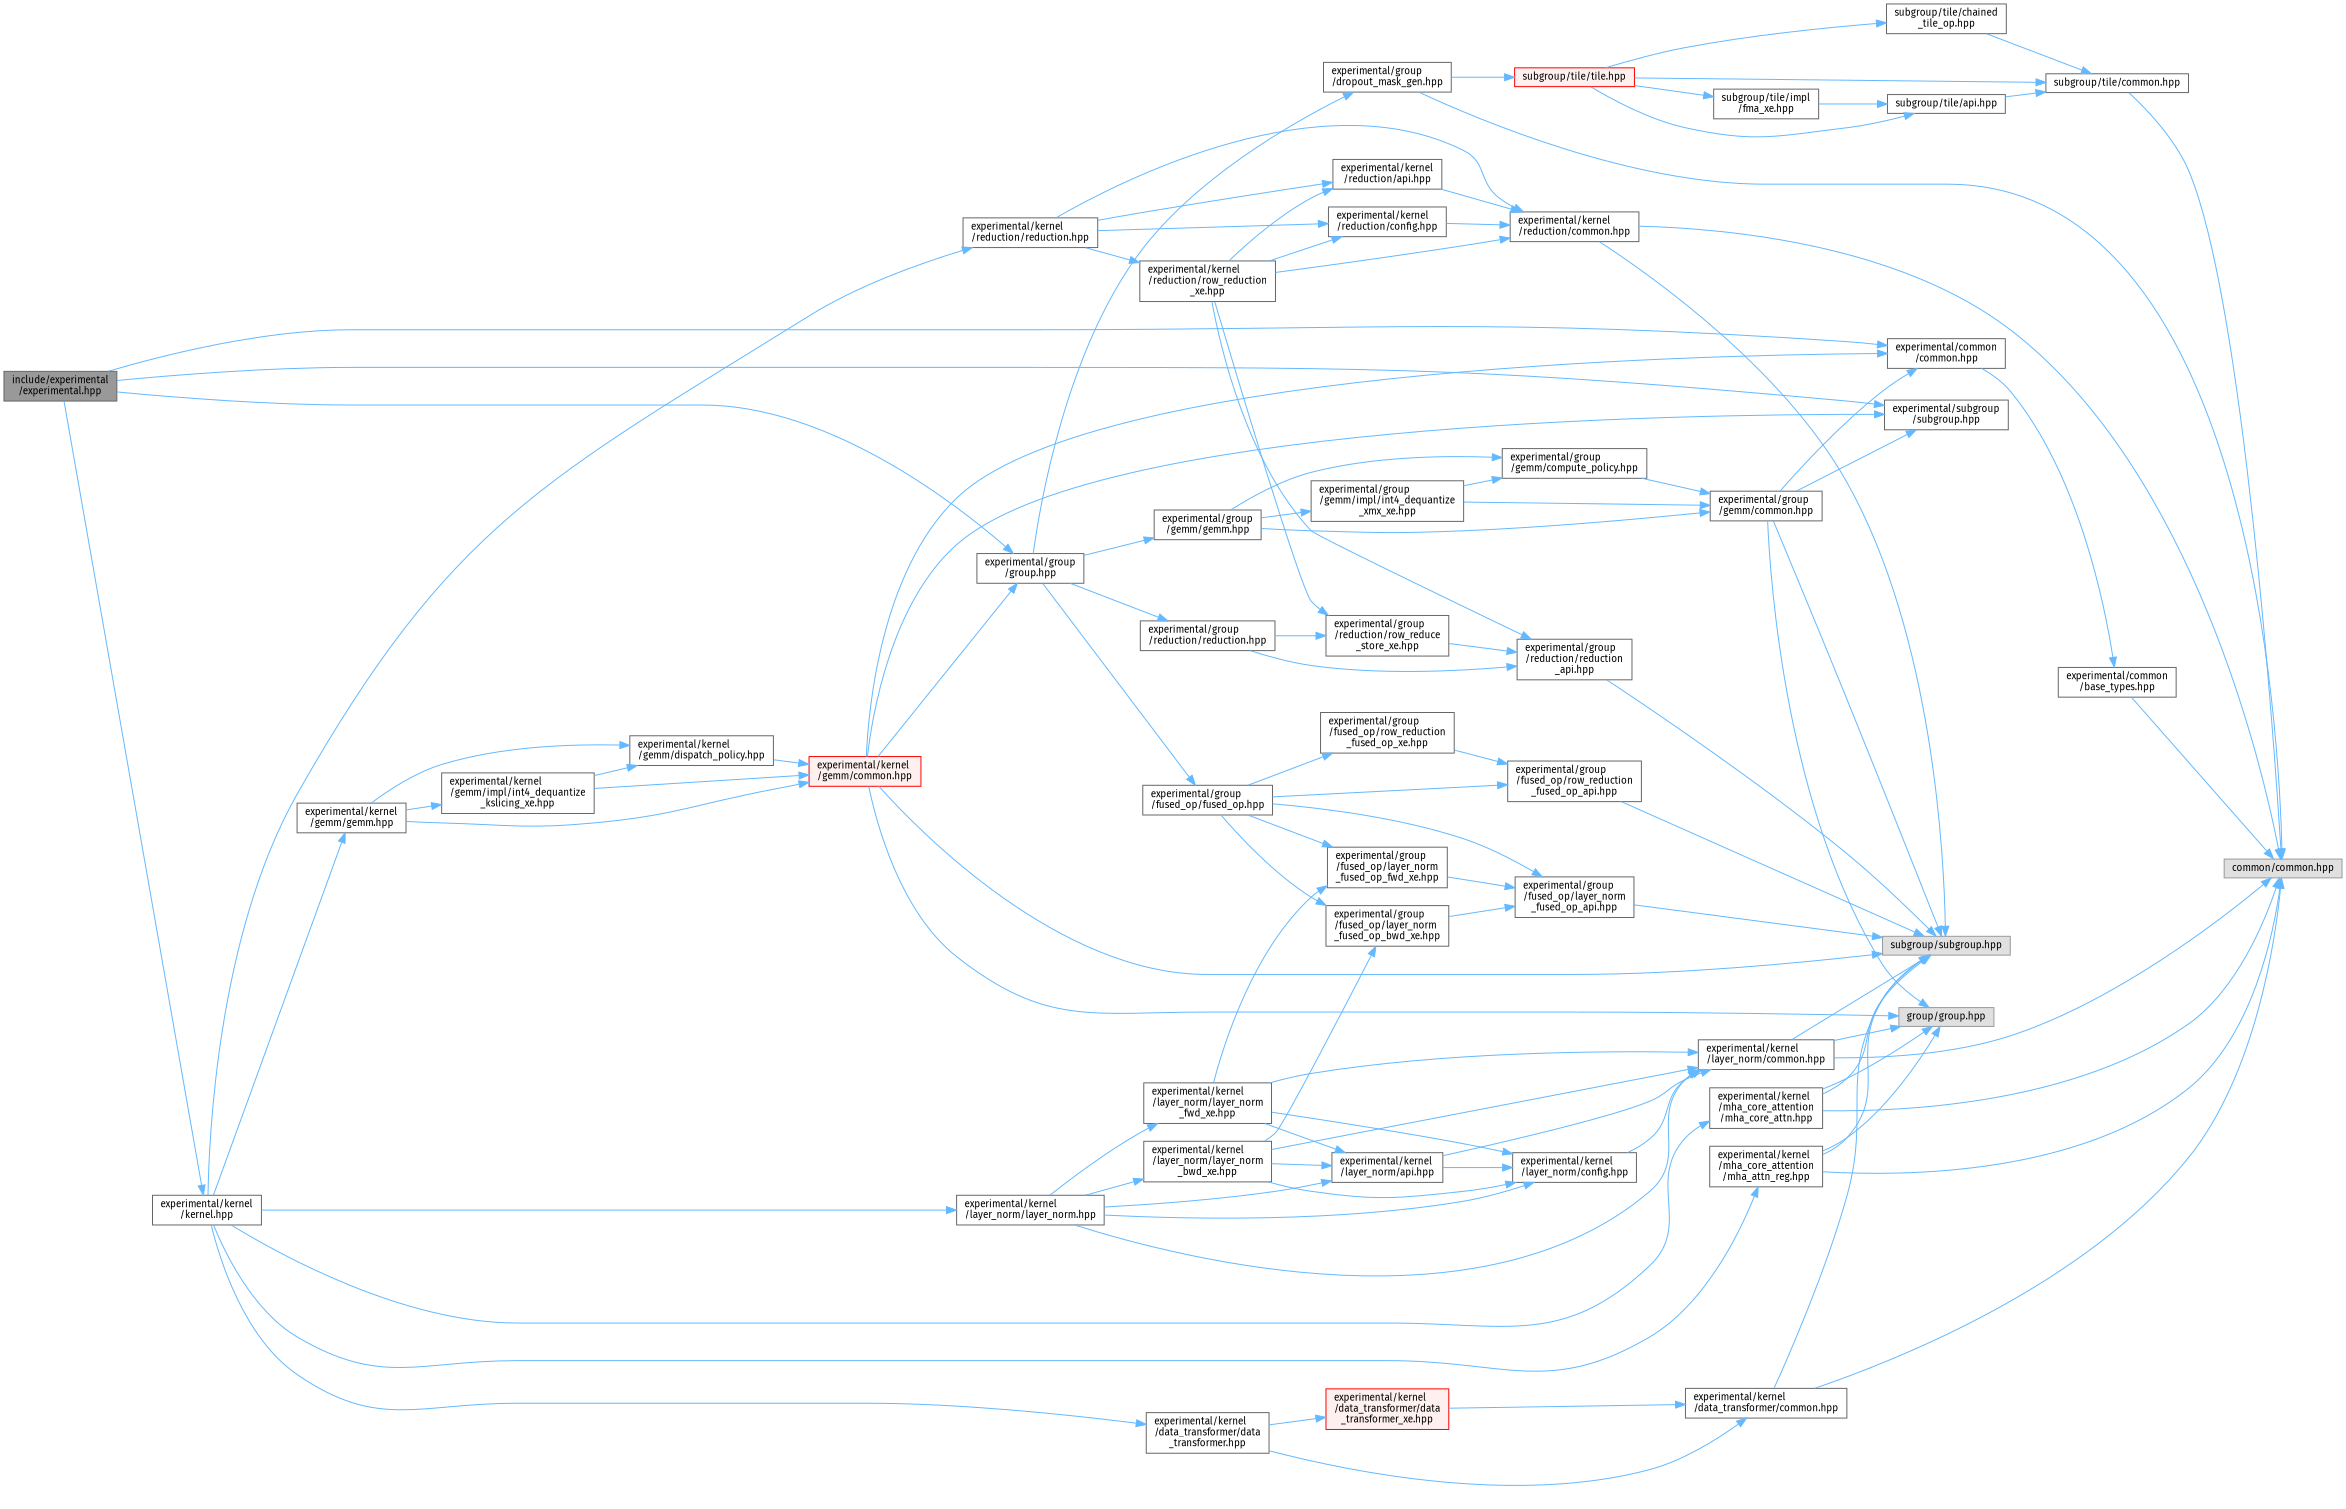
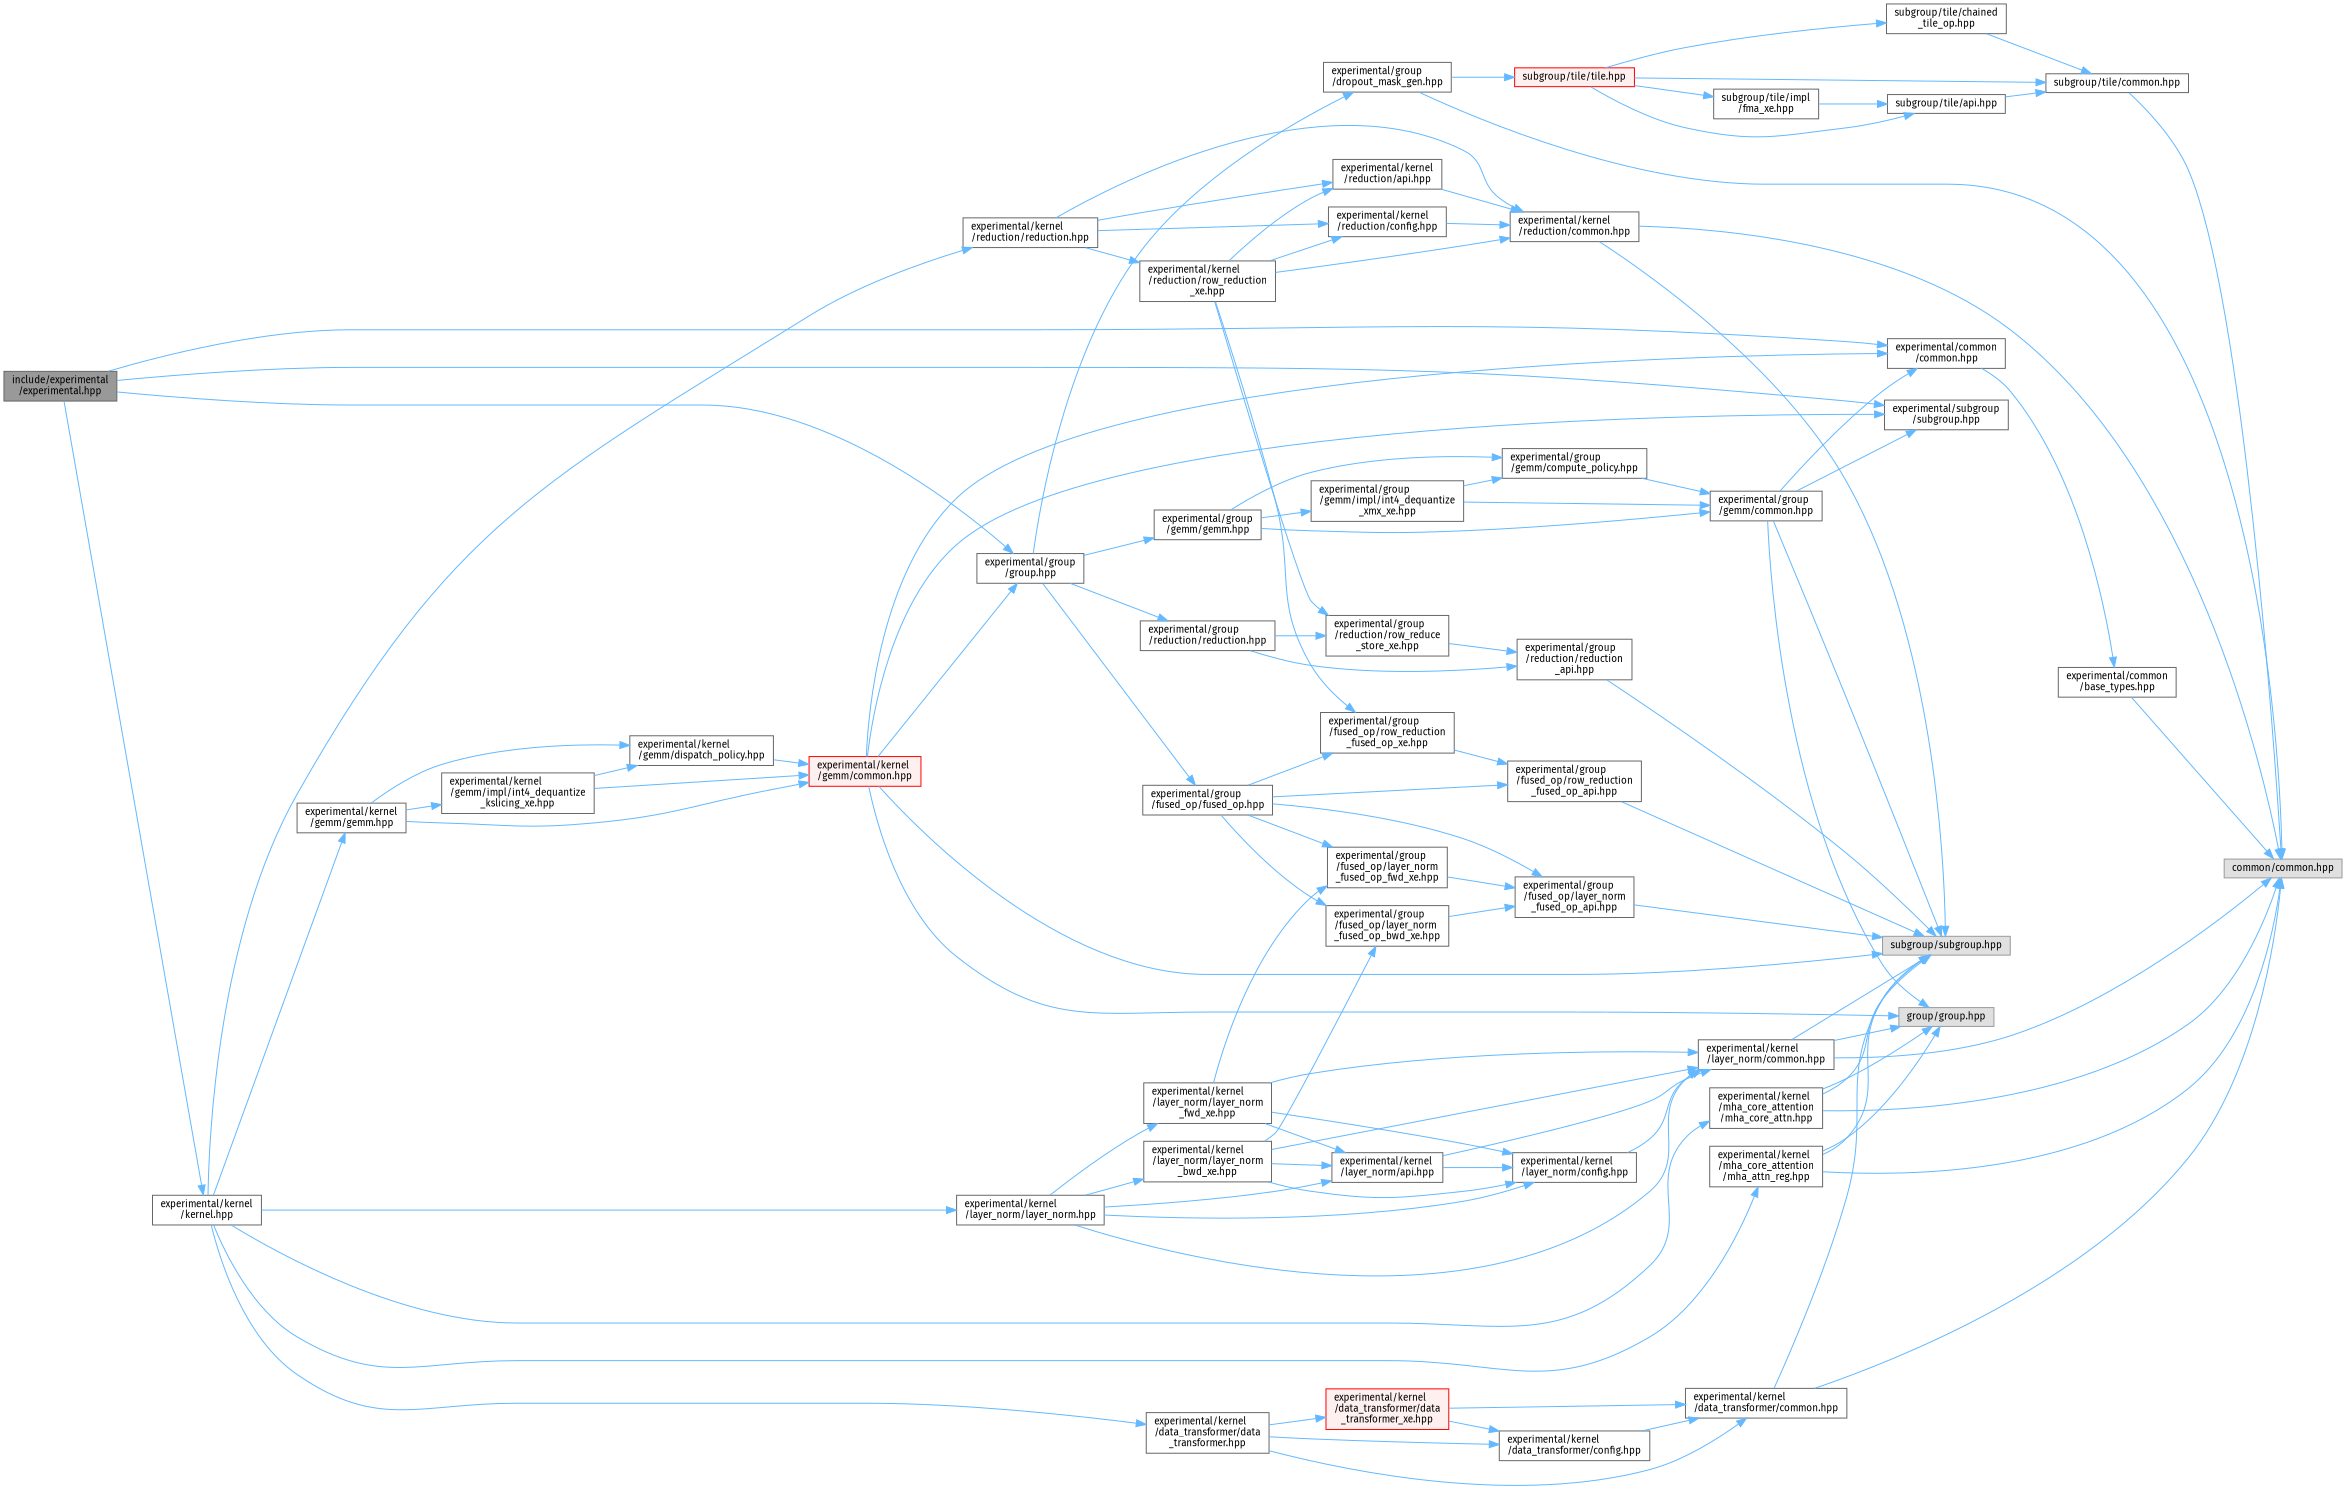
edge "experimental/kernel /reduction/row_reduction _xe.hpp" -> "experimental/group /reduction/reduction _api.hpp": now "experimental/kernel /reduction/row_reduction _xe.hpp" -> "experimental/group /fused_op/row_reduction _fused_op_xe.hpp"
node "experimental/kernel /data_transformer/config.hpp": added
